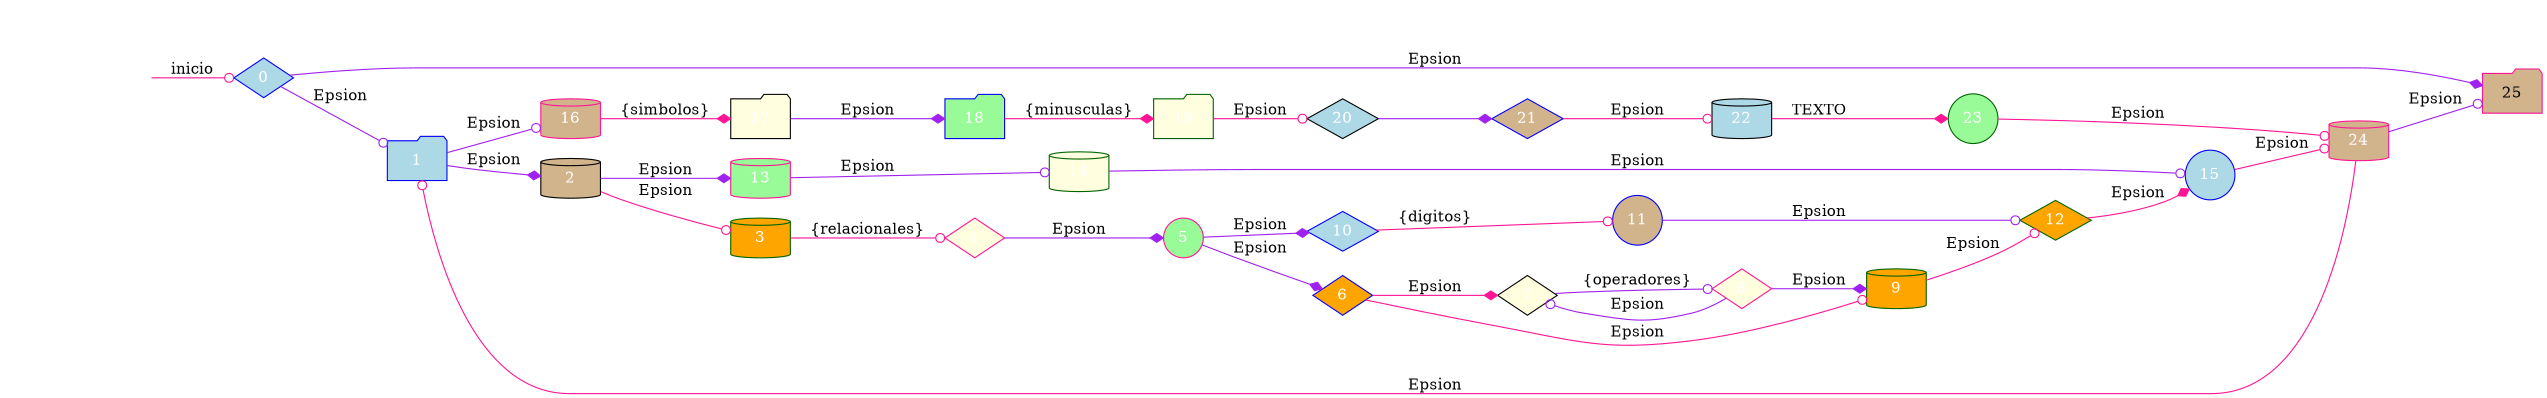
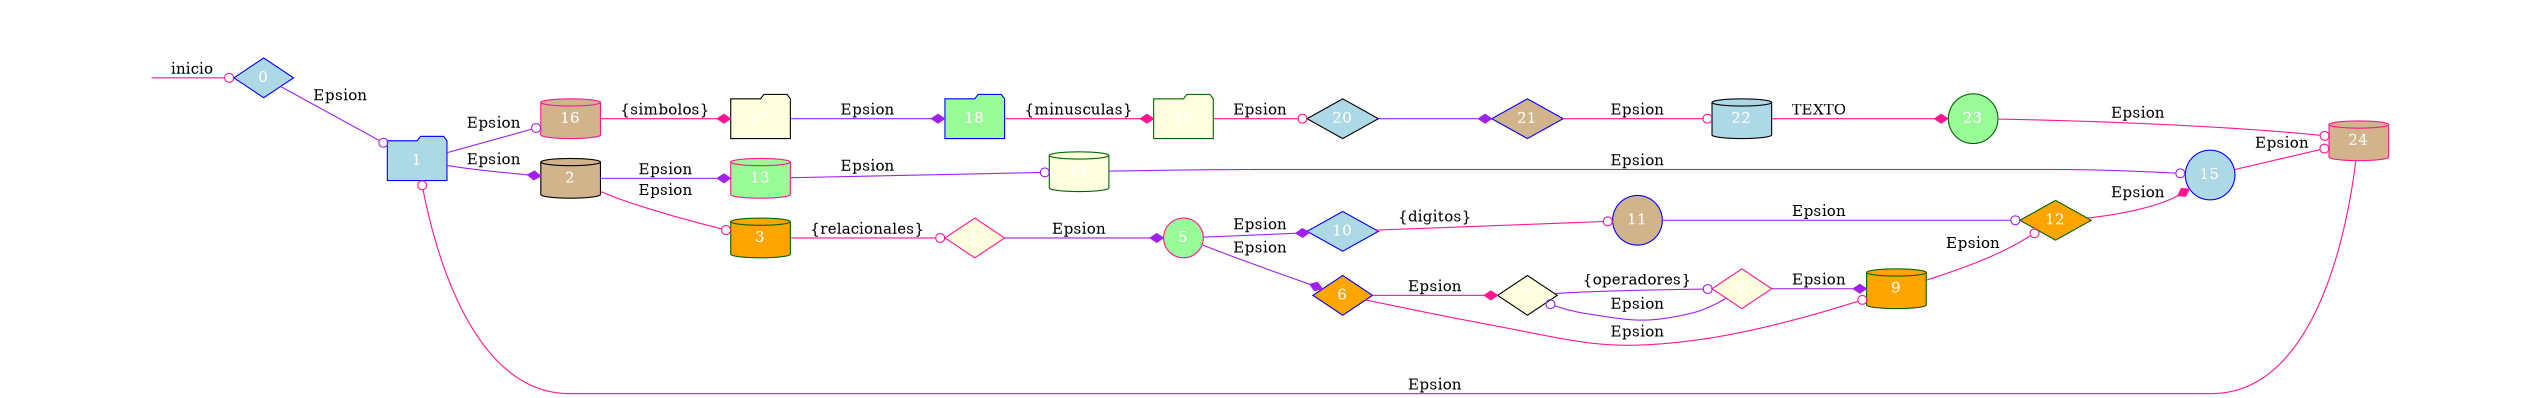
node "25": removed
